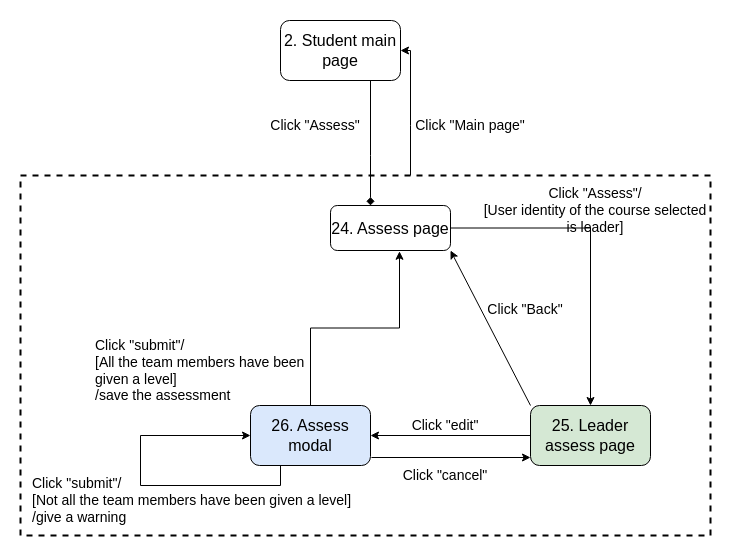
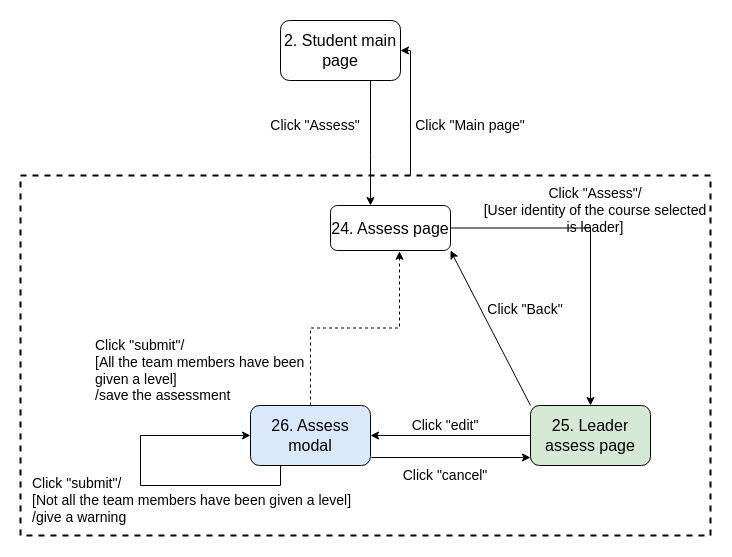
edge "2. Student main page" -> "24. Assess page": arrowhead diamond -> classic
edge "26. Assess modal" -> "24. Assess page": style solid -> dashed
